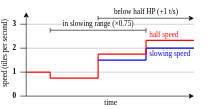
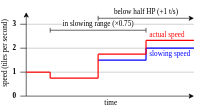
node "half speed": label "half speed" -> "actual speed"
